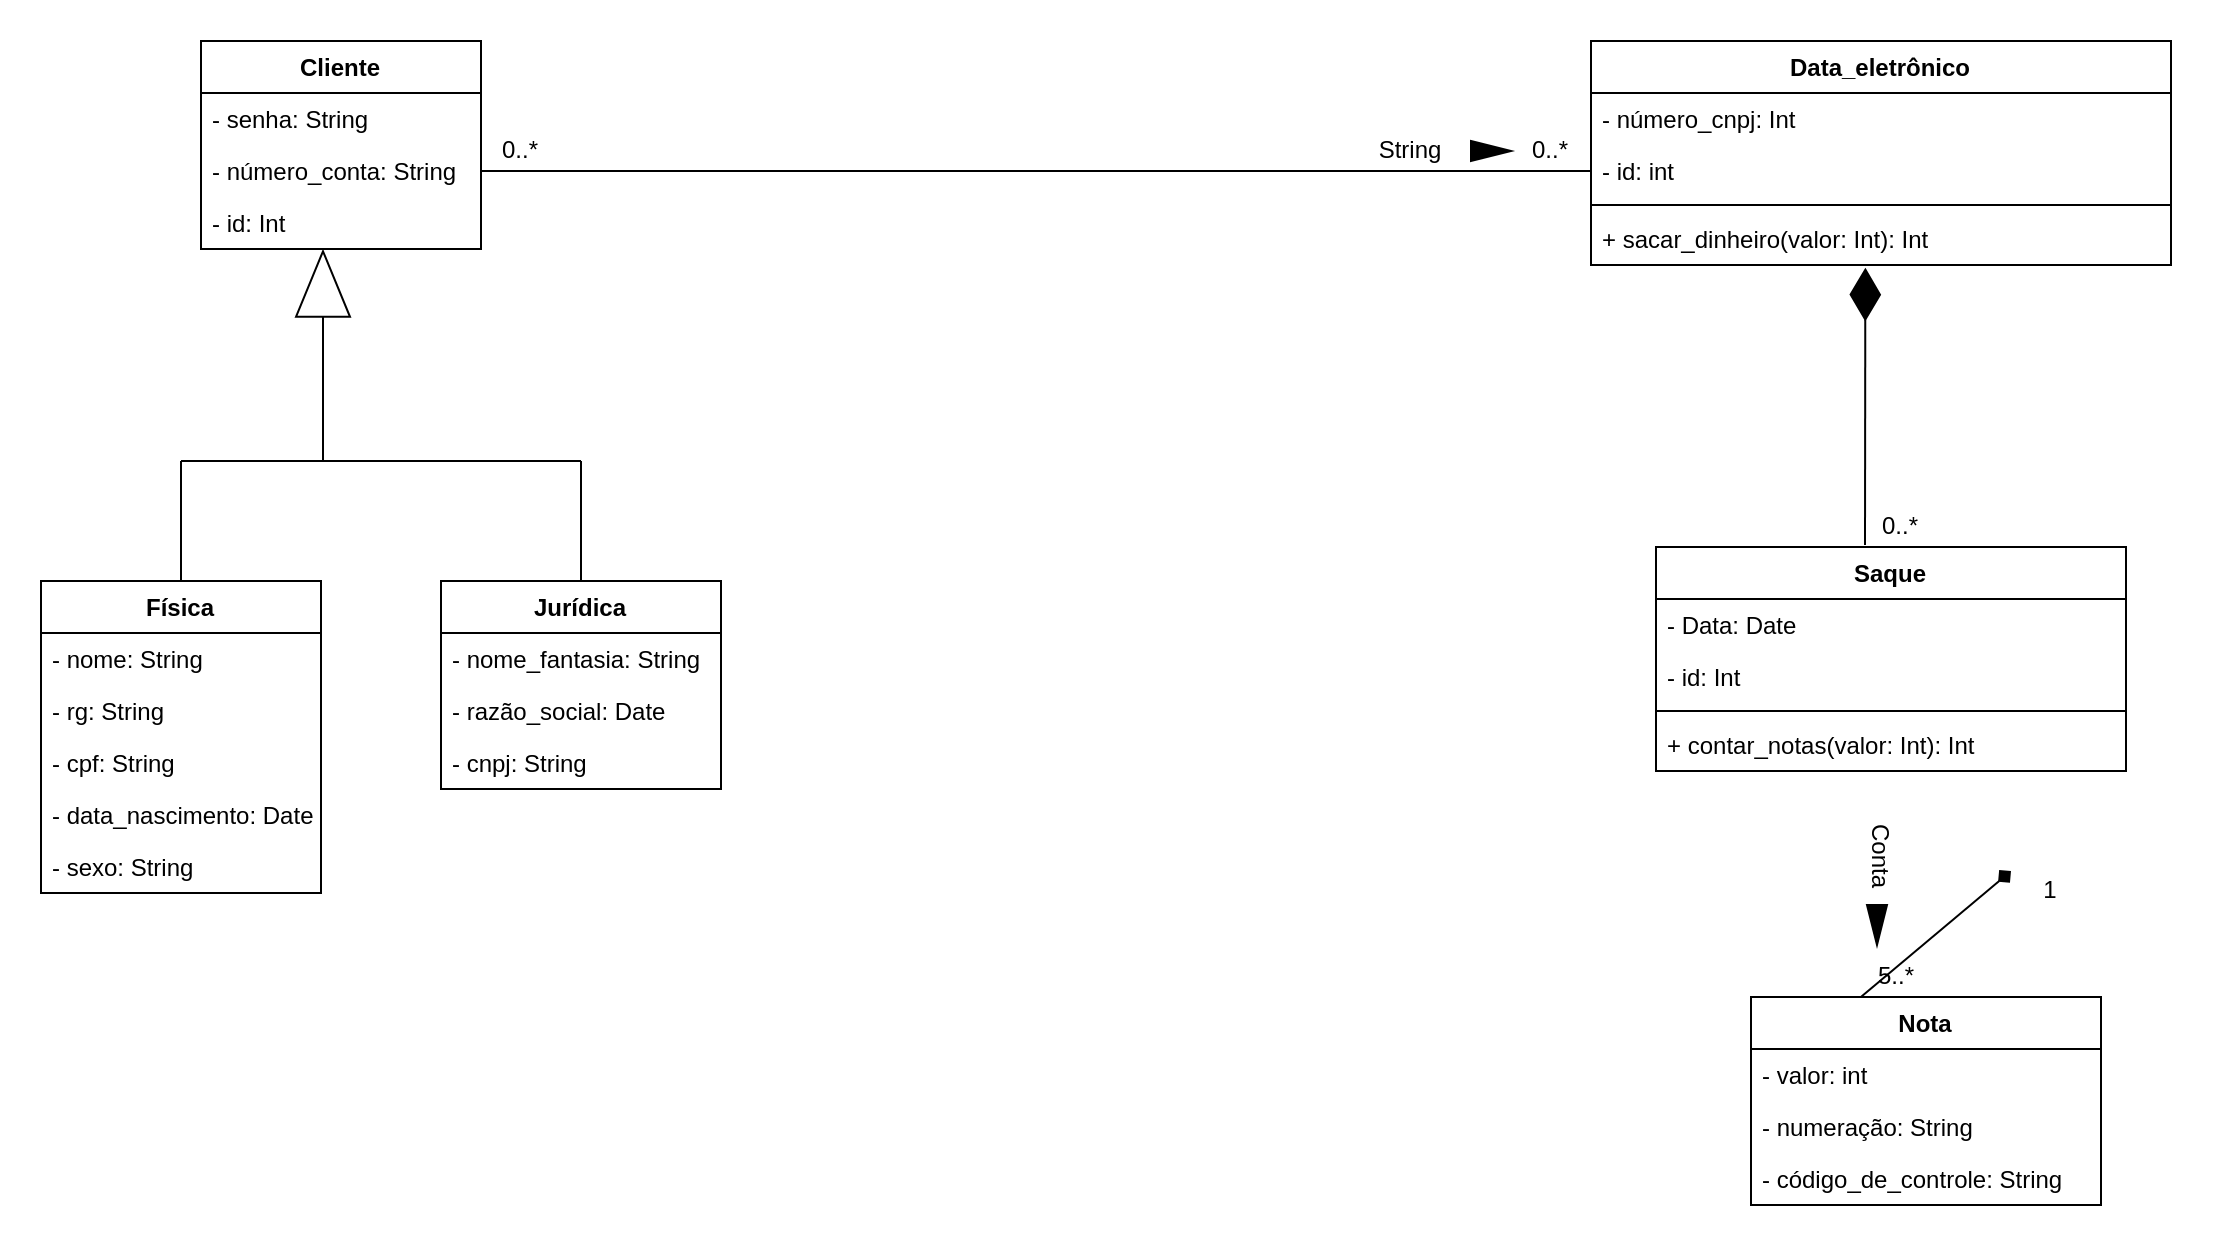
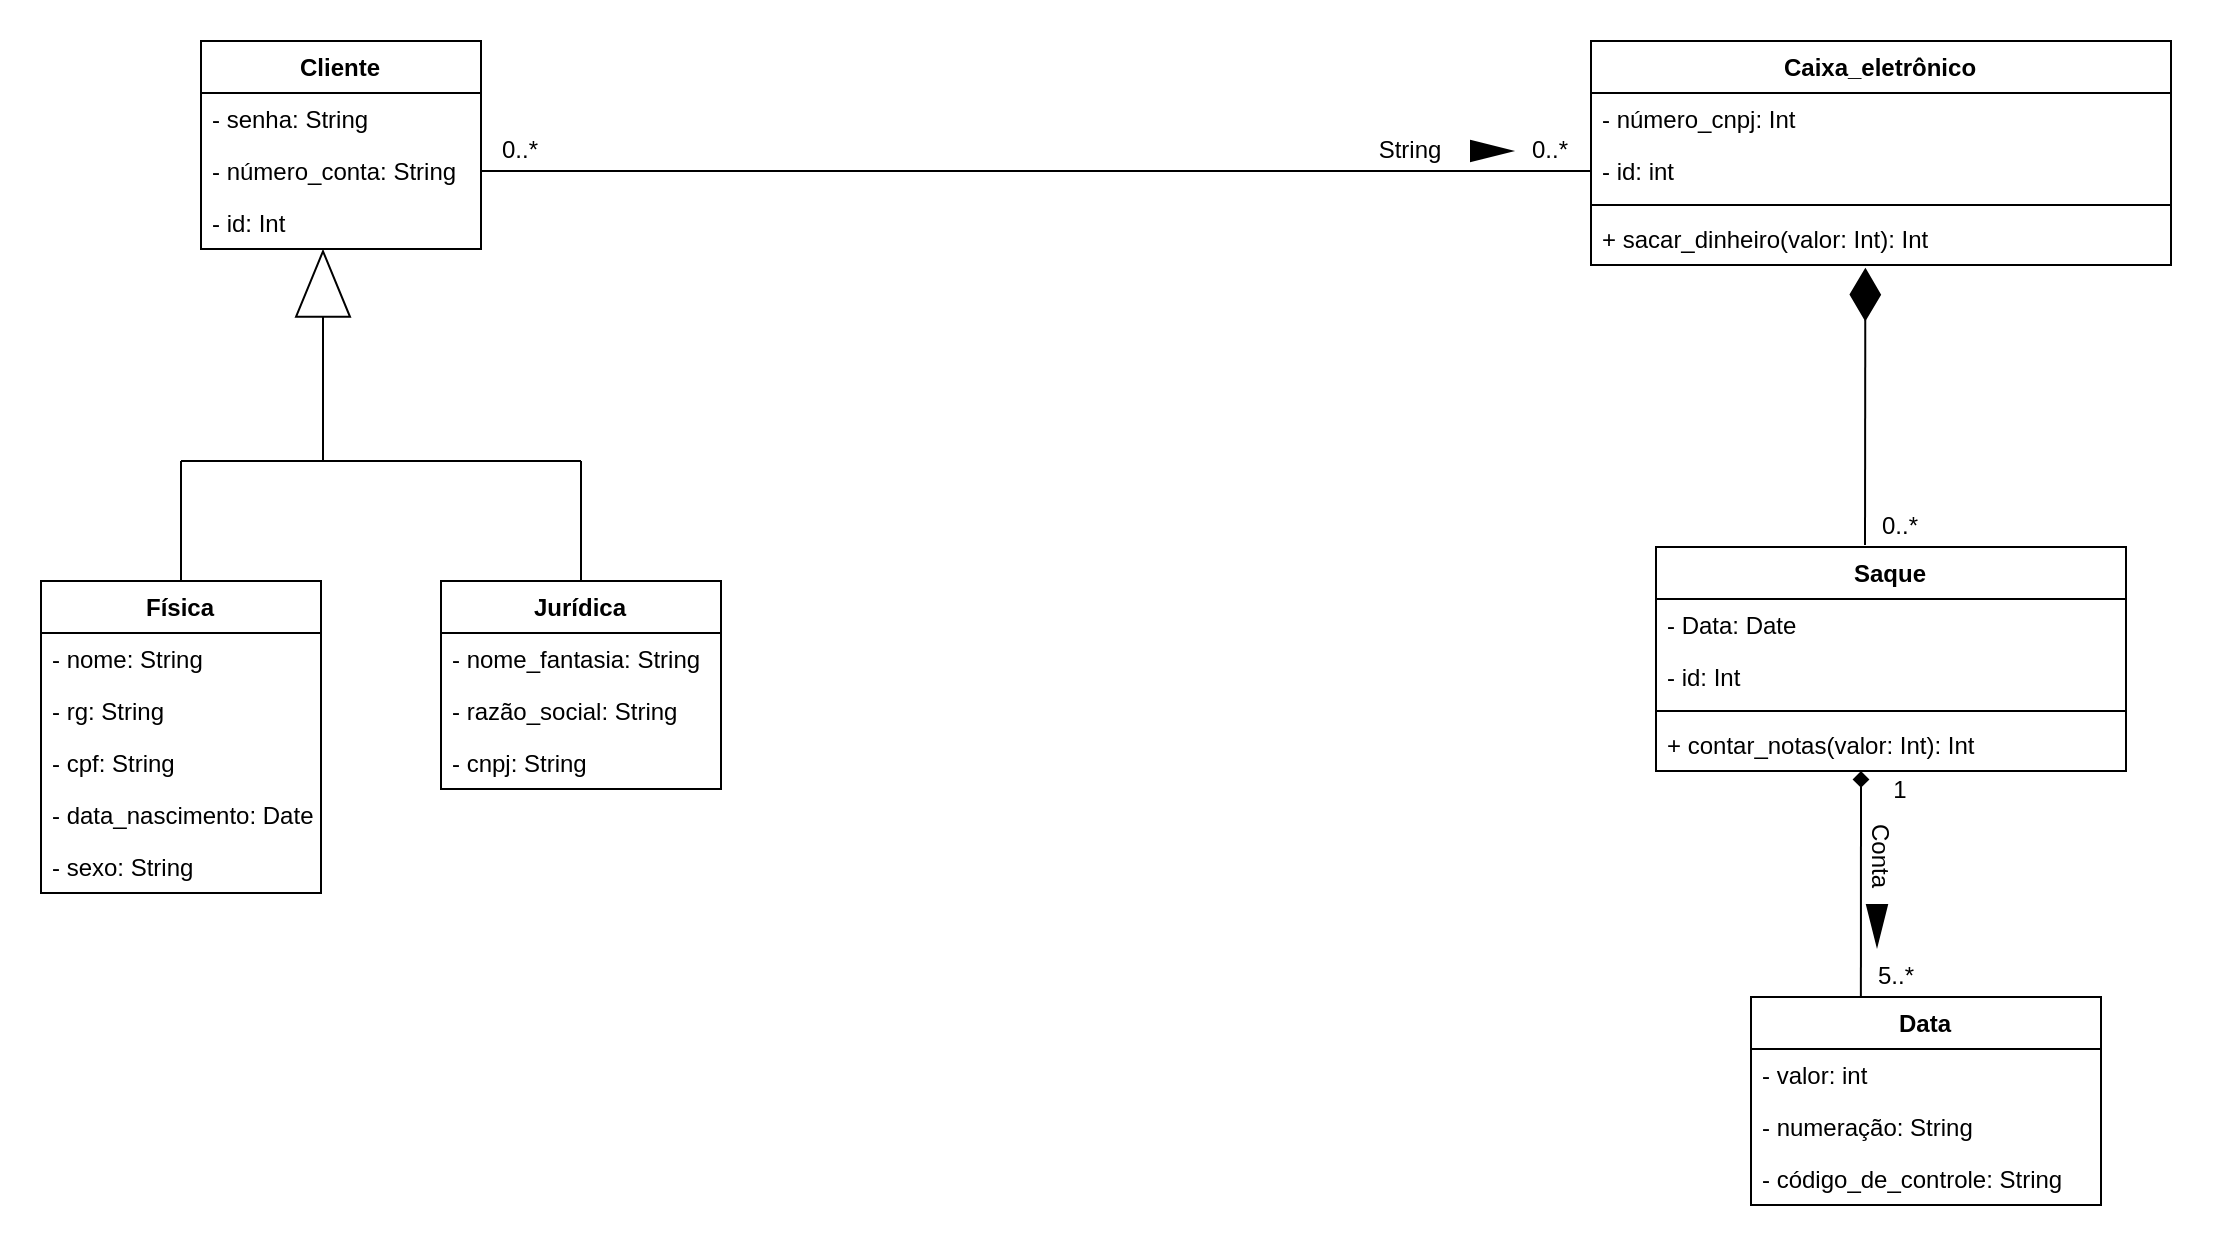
node "Data_eletrônico": label "Data_eletrônico" -> "Caixa_eletrônico"
node "- razão_social: Date": label "- razão_social: Date" -> "- razão_social: String"
node "1": moved (2051, 891) -> (1901, 791)
node "Nota": label "Nota" -> "Data"
